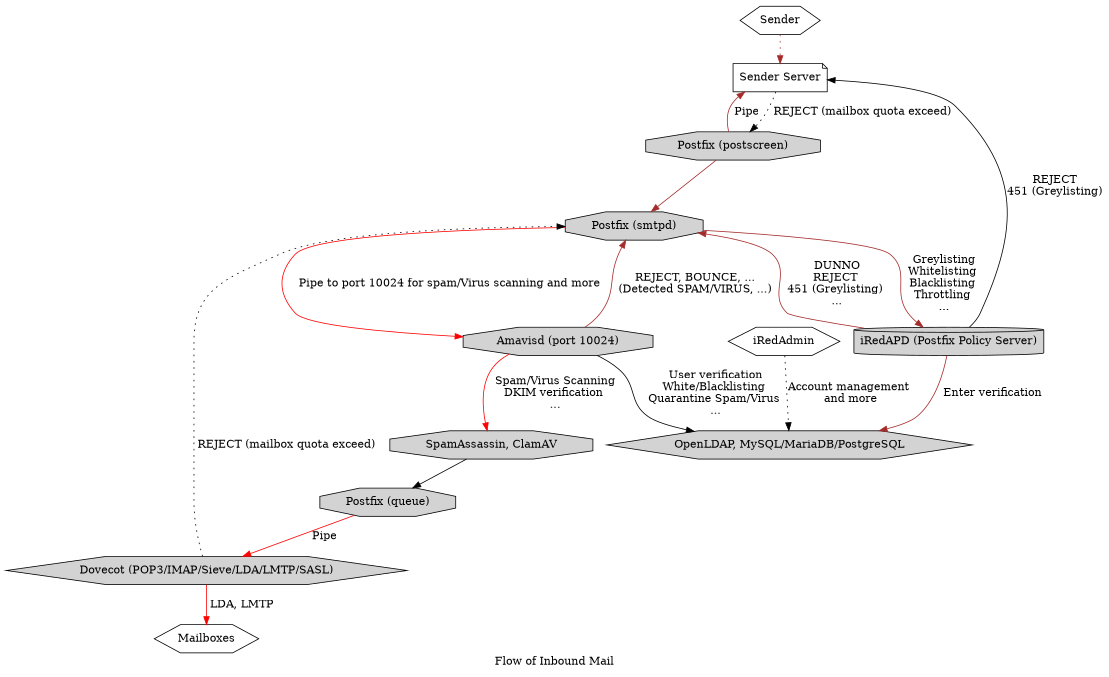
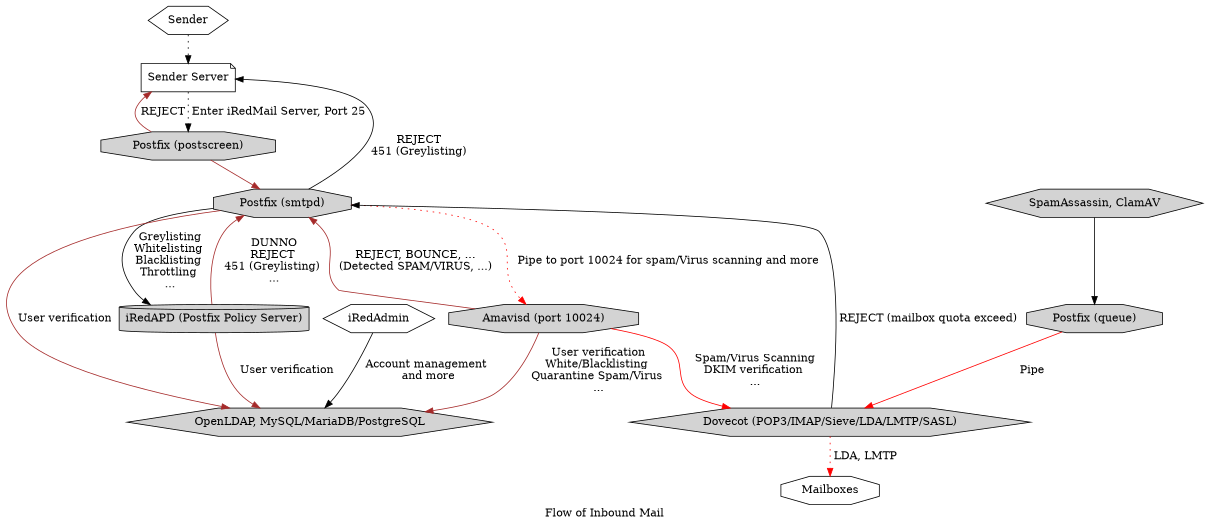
edge "Sender" -> "Sender Server": color brown -> black
edge "Postfix (postscreen)" -> "Sender Server": label " Pipe" -> " REJECT"
edge "Sender Server" -> "Postfix (postscreen)": label " REJECT (mailbox quota exceed)" -> " Enter iRedMail Server, Port 25"
edge "iRedAPD (Postfix Policy Server)" -> "Sender Server": now "Postfix (smtpd)" -> "Sender Server"
edge "Postfix (smtpd)" -> "iRedAPD (Postfix Policy Server)": color brown -> black
edge "Postfix (smtpd)" -> "Amavisd (port 10024)": style solid -> dotted
edge "Dovecot (POP3/IMAP/Sieve/LDA/LMTP/SASL)" -> "Postfix (smtpd)": style dotted -> solid
edge "Postfix (smtpd)" -> "OpenLDAP, MySQL/MariaDB/PostgreSQL": added, label "User verification"
edge "Amavisd (port 10024)" -> "SpamAssassin, ClamAV": now "Amavisd (port 10024)" -> "Dovecot (POP3/IMAP/Sieve/LDA/LMTP/SASL)"
edge "iRedAdmin" -> "OpenLDAP, MySQL/MariaDB/PostgreSQL": style dotted -> solid
edge "iRedAPD (Postfix Policy Server)" -> "OpenLDAP, MySQL/MariaDB/PostgreSQL": label "Enter verification" -> "User verification"
edge "Amavisd (port 10024)" -> "OpenLDAP, MySQL/MariaDB/PostgreSQL": color black -> brown
node "SpamAssassin, ClamAV": shape octagon -> hexagon
edge "Dovecot (POP3/IMAP/Sieve/LDA/LMTP/SASL)" -> "Mailboxes": style solid -> dotted
node "Mailboxes": shape hexagon -> octagon
